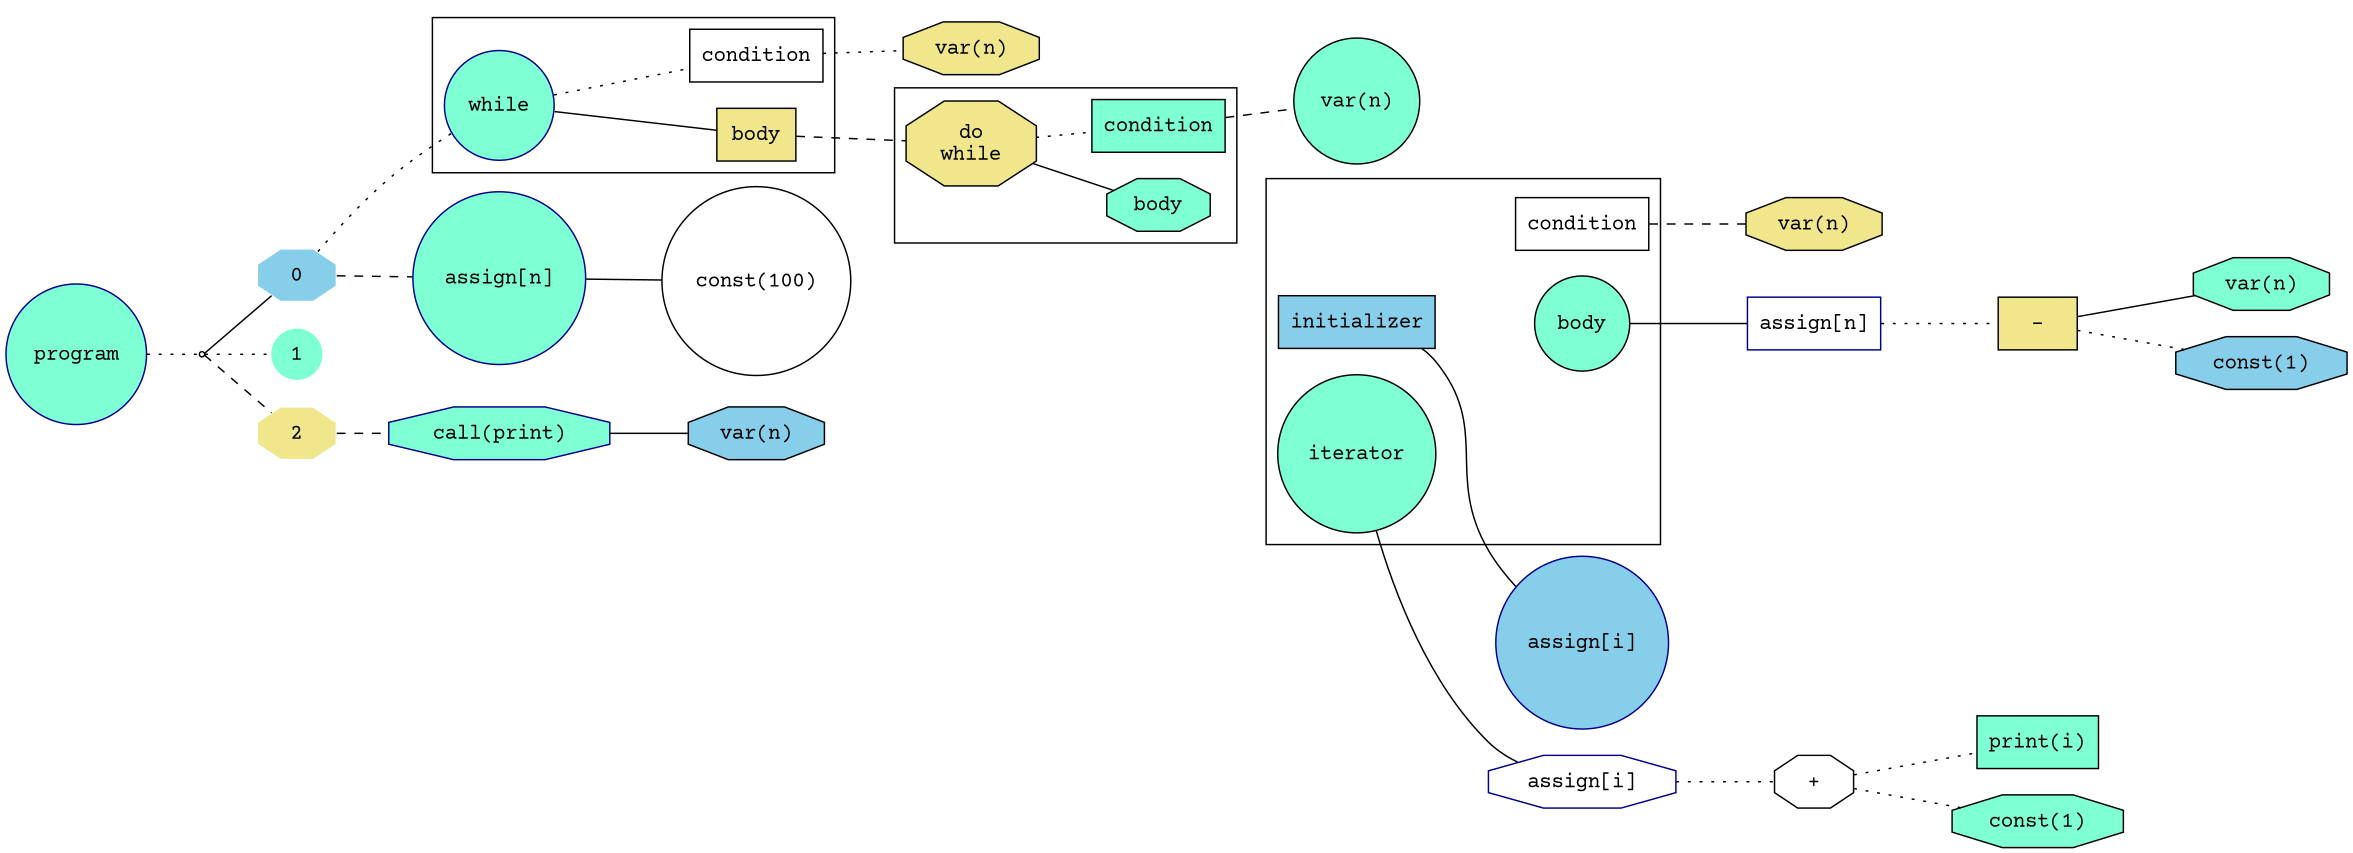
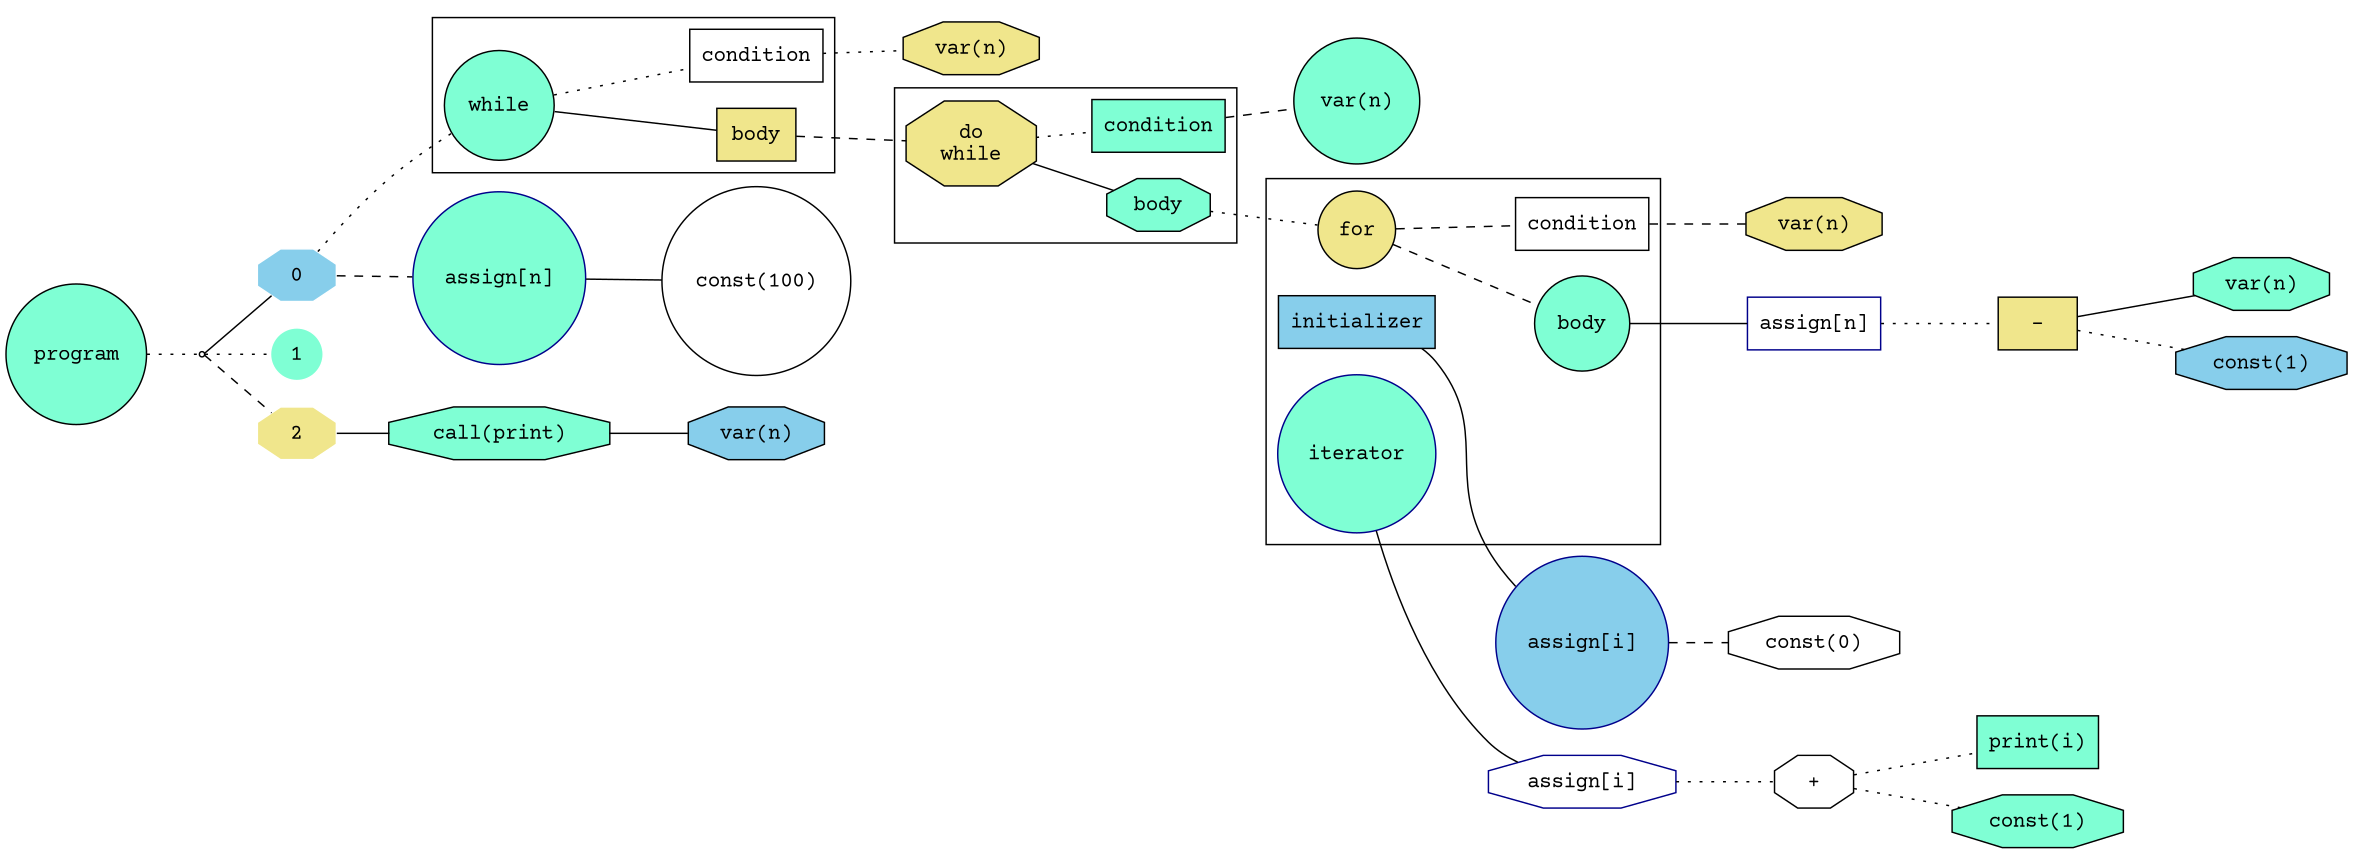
node "while": color blue4 -> black
node "for": added
node "program": color blue4 -> black
edge "2" -- "call(print)": style dashed -> solid
node "call(print)": color blue4 -> black
node "iterator": color black -> blue4
node "const(0)": added
